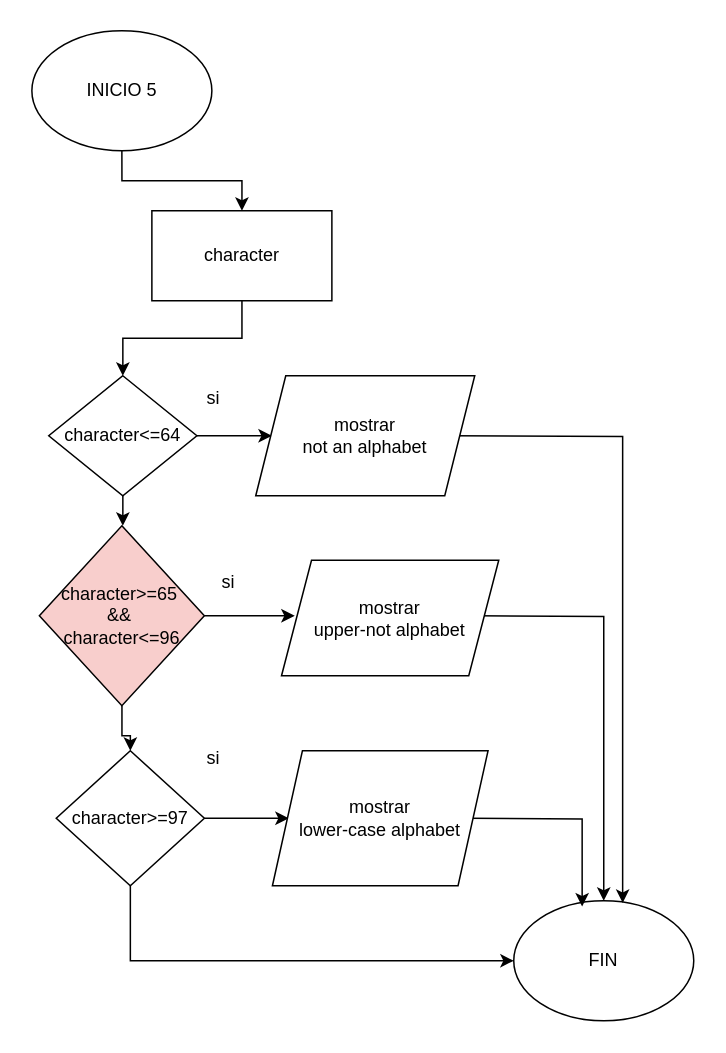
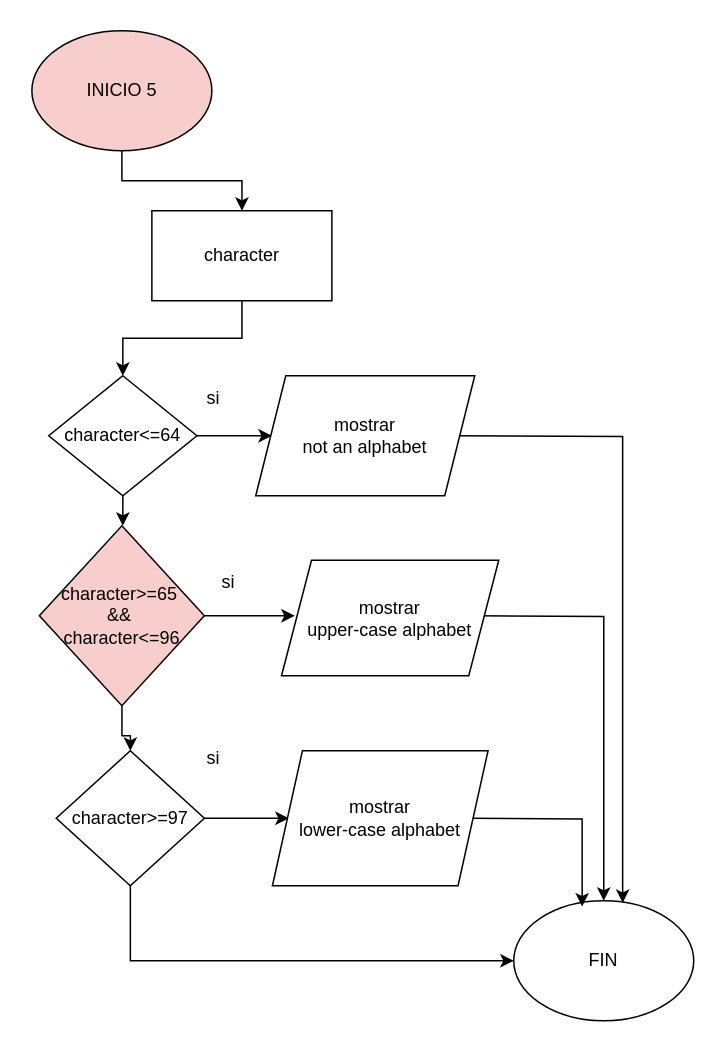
node "INICIO 5": fillcolor #ffffff -> #f8cecc
node "mostrar upper-not alphabet": label "mostrar upper-not alphabet" -> "mostrar upper-case alphabet"
